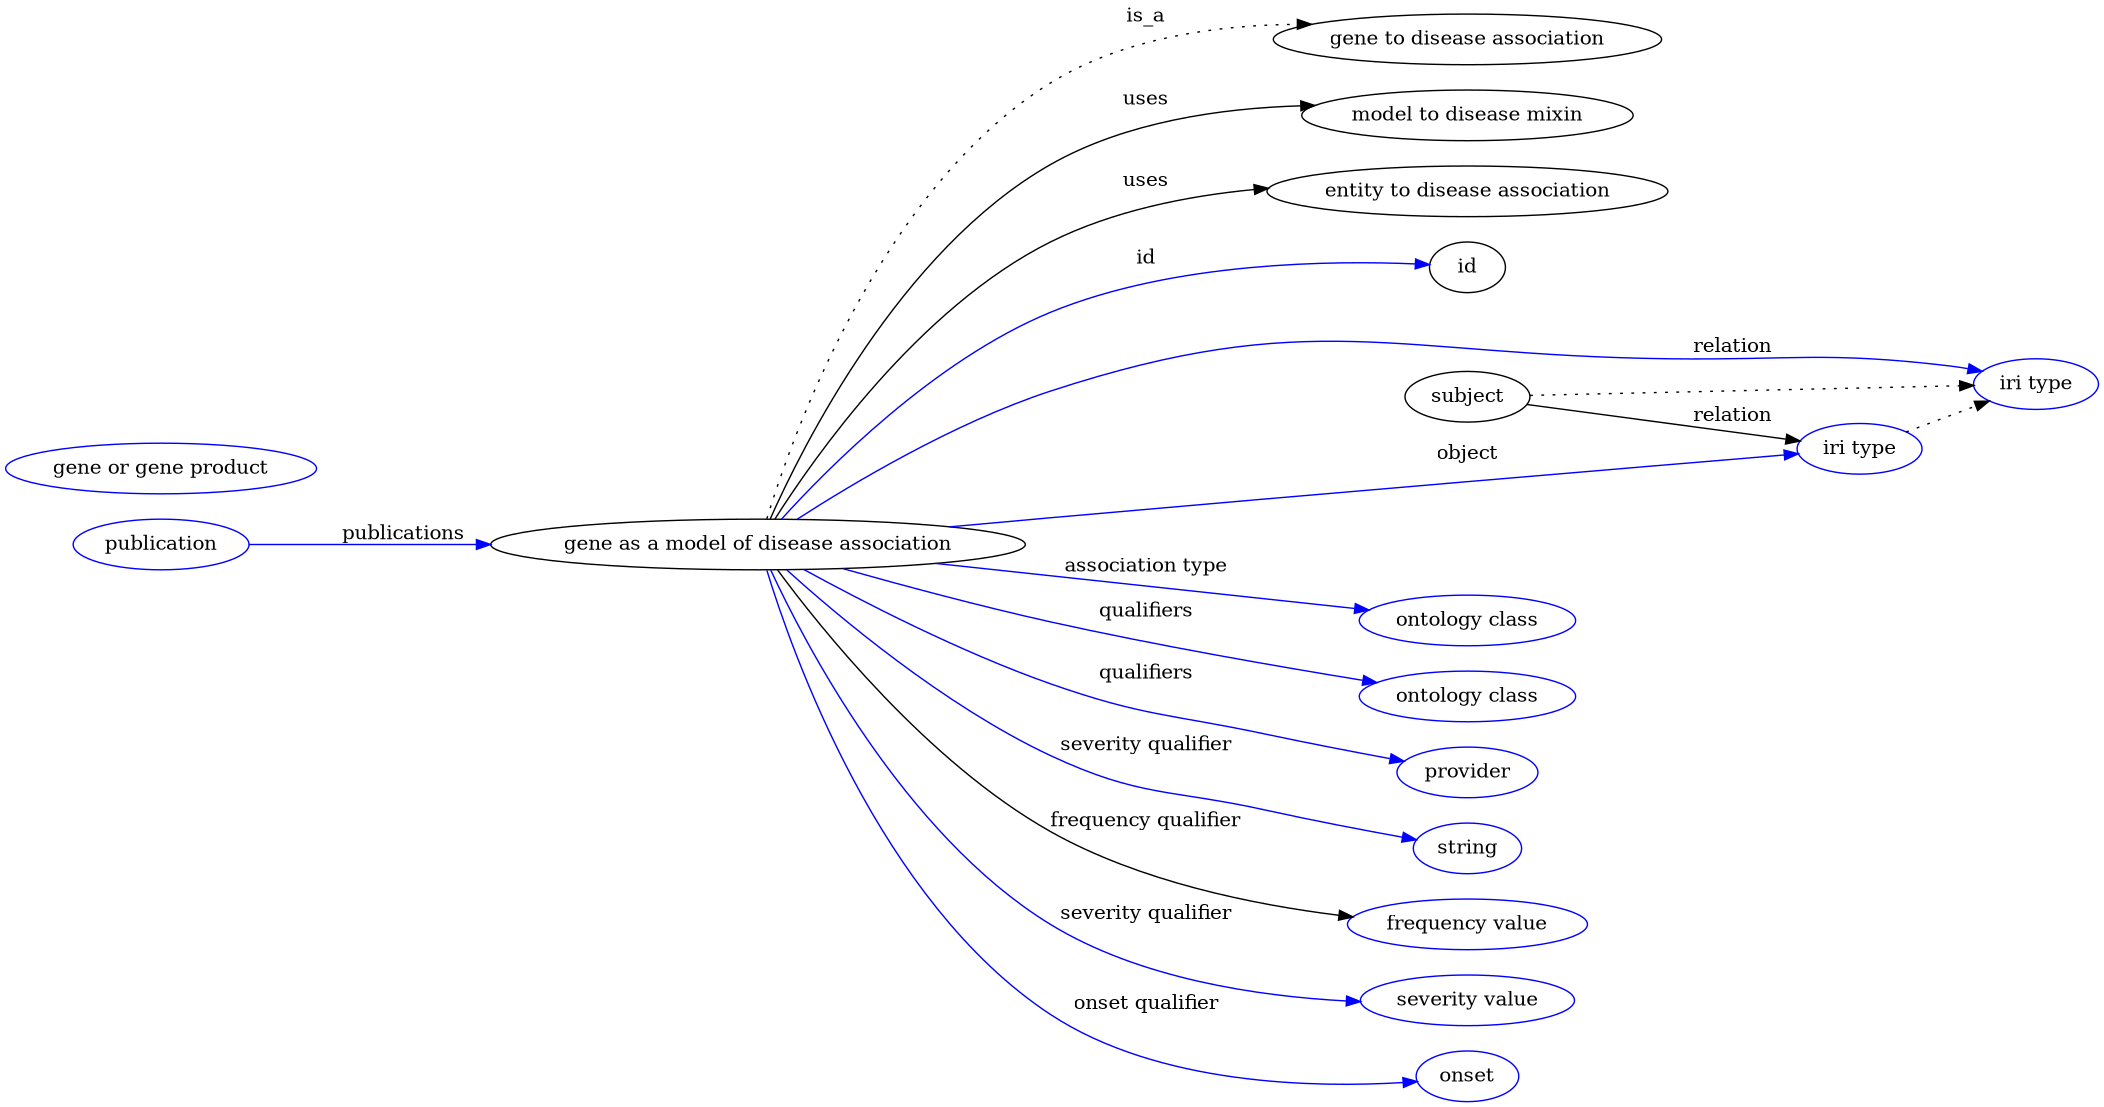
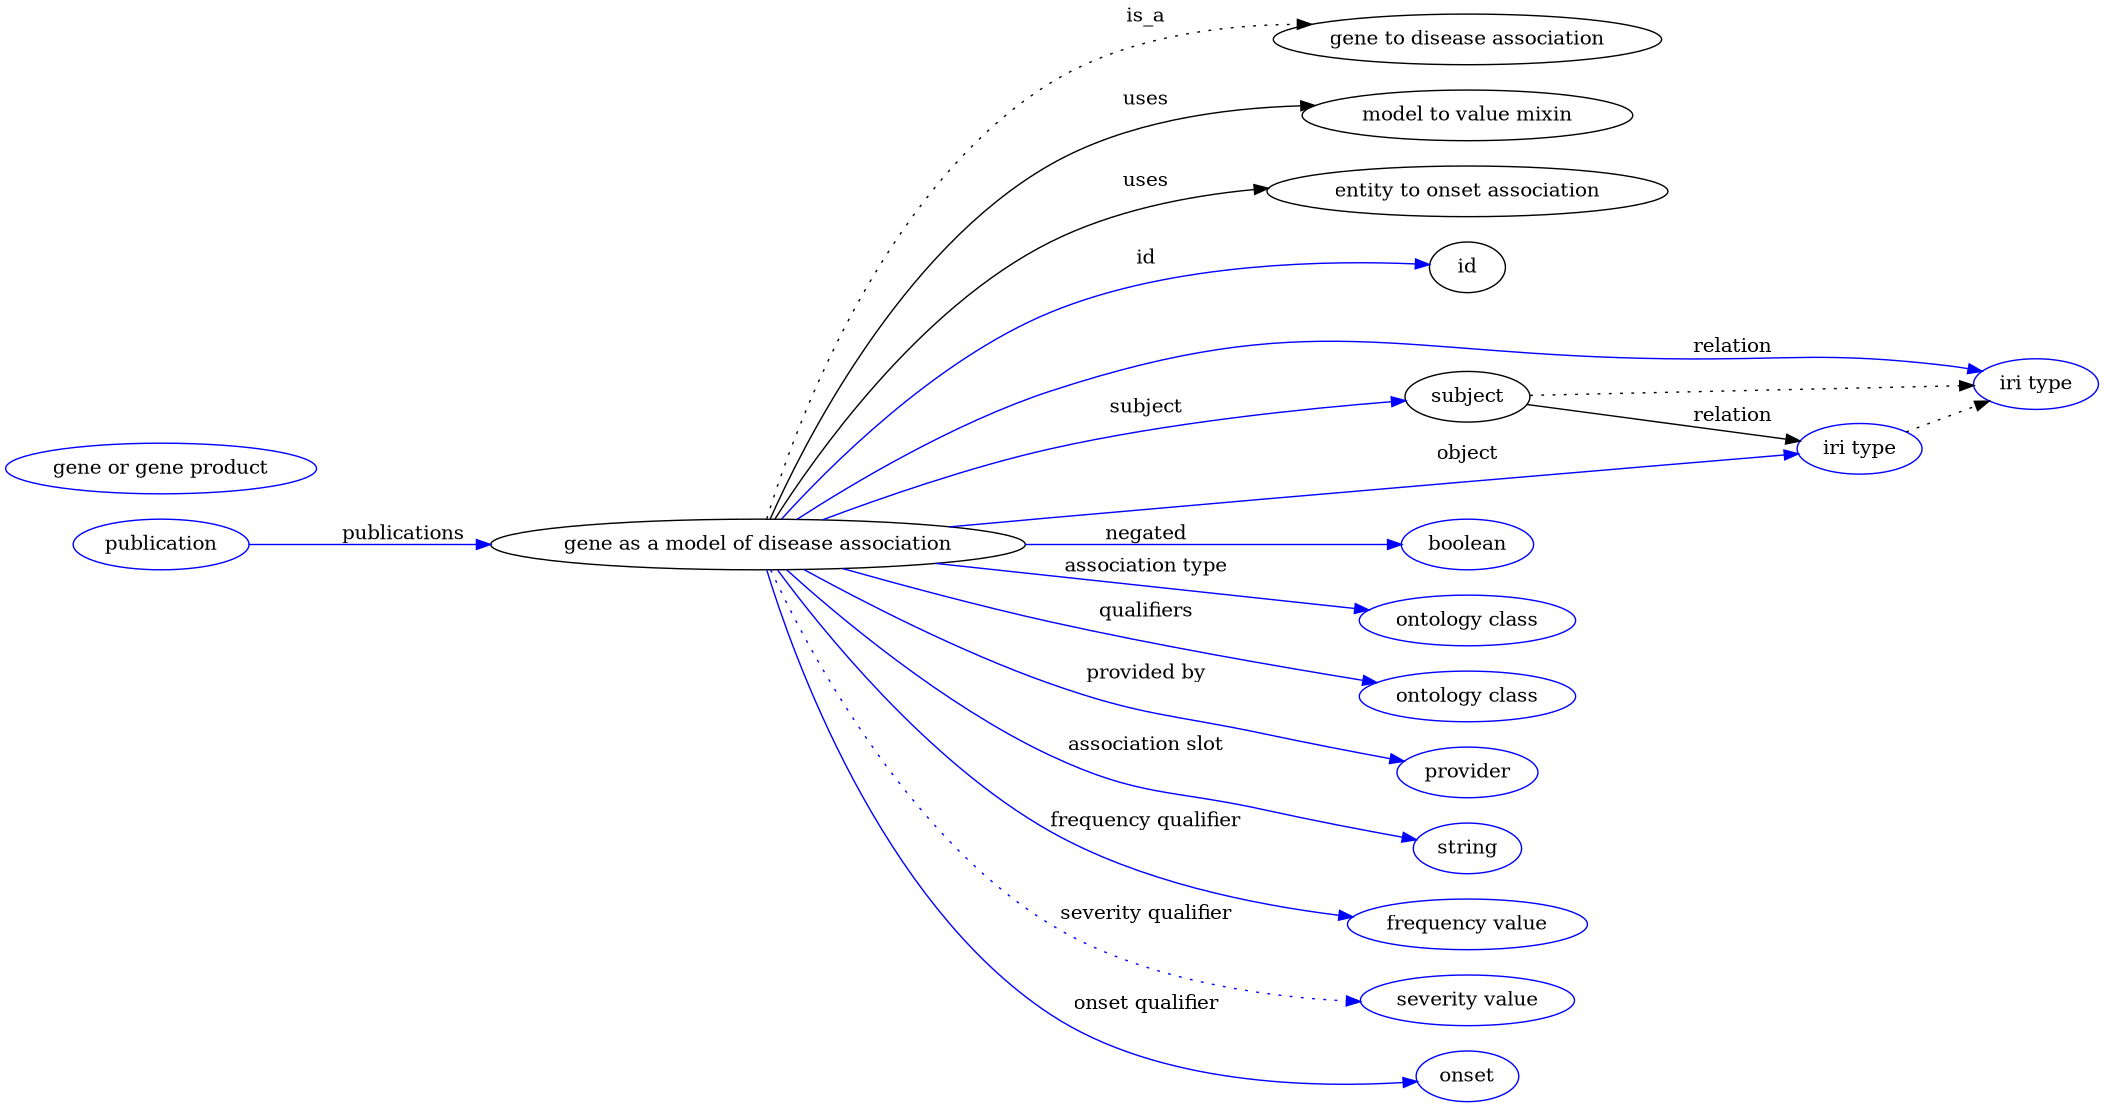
node "model to disease mixin": label "model to disease mixin" -> "model to value mixin"
node "entity to disease association": label "entity to disease association" -> "entity to onset association"
edge "gene as a model of disease association" -> "subject": added, label "subject"
node "boolean": added
edge "gene as a model of disease association" -> "provider": label "qualifiers" -> "provided by"
edge "gene as a model of disease association" -> "string": label "severity qualifier" -> "association slot"
edge "gene as a model of disease association" -> "frequency value": color black -> blue
edge "gene as a model of disease association" -> "severity value": style solid -> dotted
